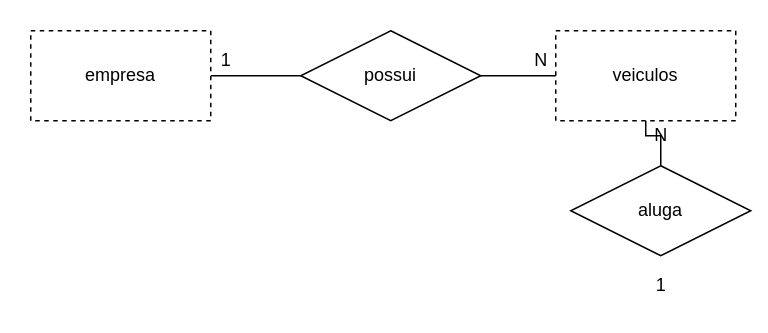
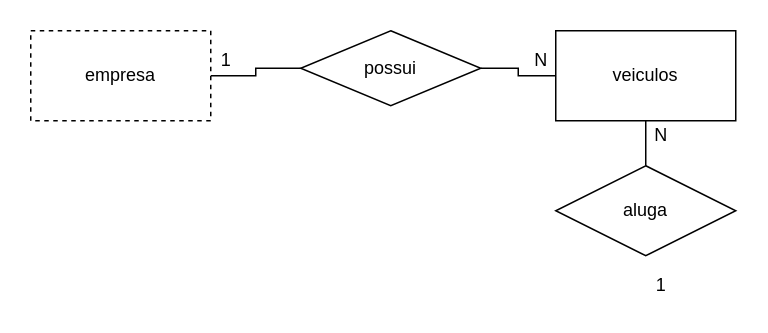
node "possui": size 180x90 -> 180x75
node "veiculos": style dashed -> solid
node "aluga": moved (661, 211) -> (646, 211)
